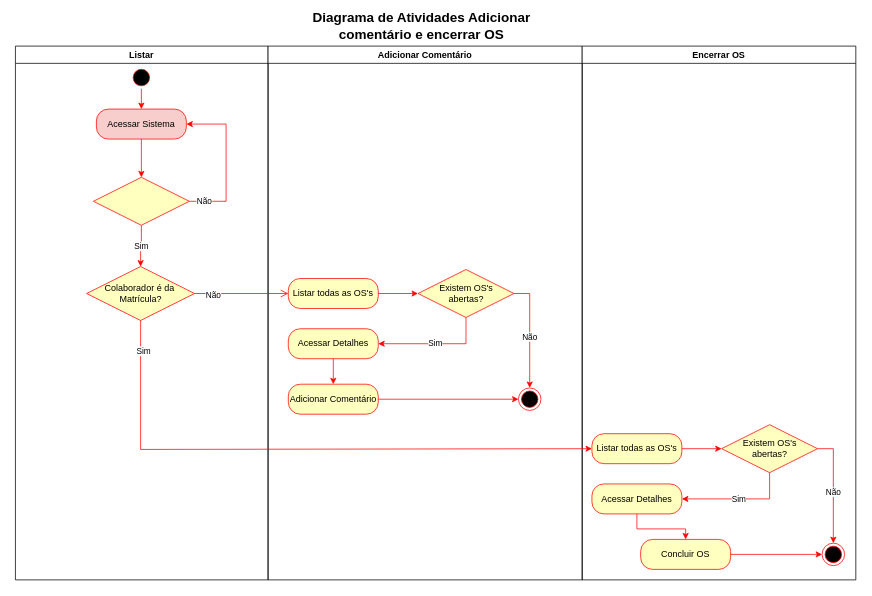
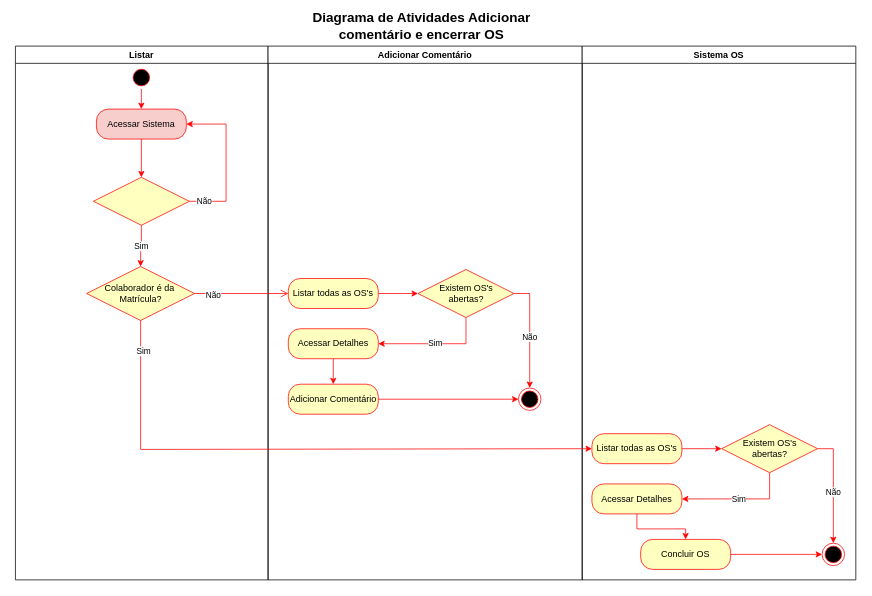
node "Encerrar OS": label "Encerrar OS" -> "Sistema OS"
